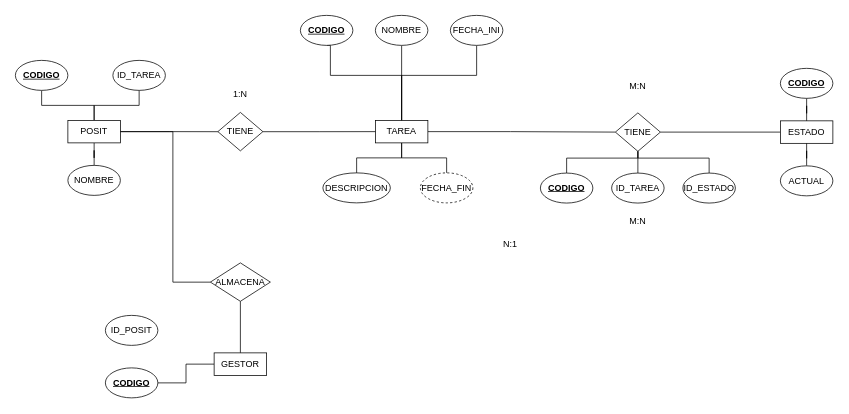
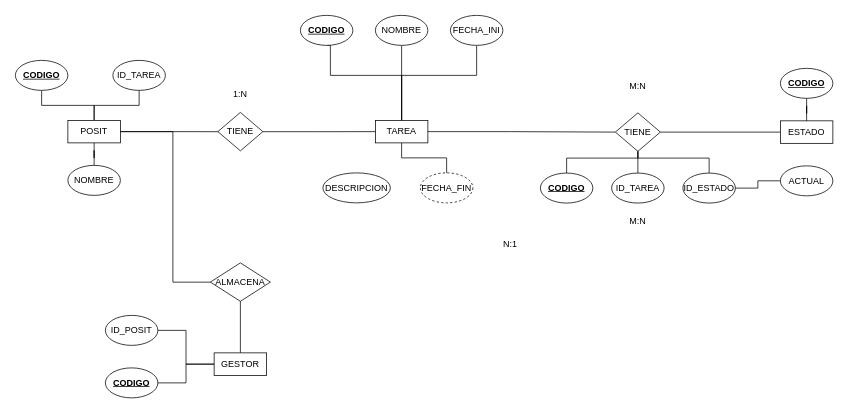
edge "ESTADO" -- "ACTUAL": now "ID_ESTADO" -- "ACTUAL"
edge "TAREA" -- "DESCRIPCION": removed
edge "ID_POSIT" -- "GESTOR": added
